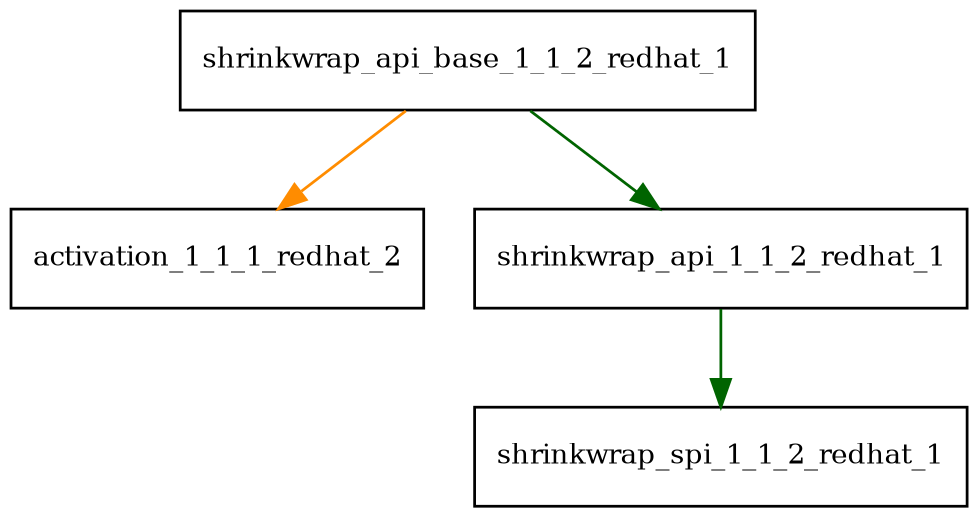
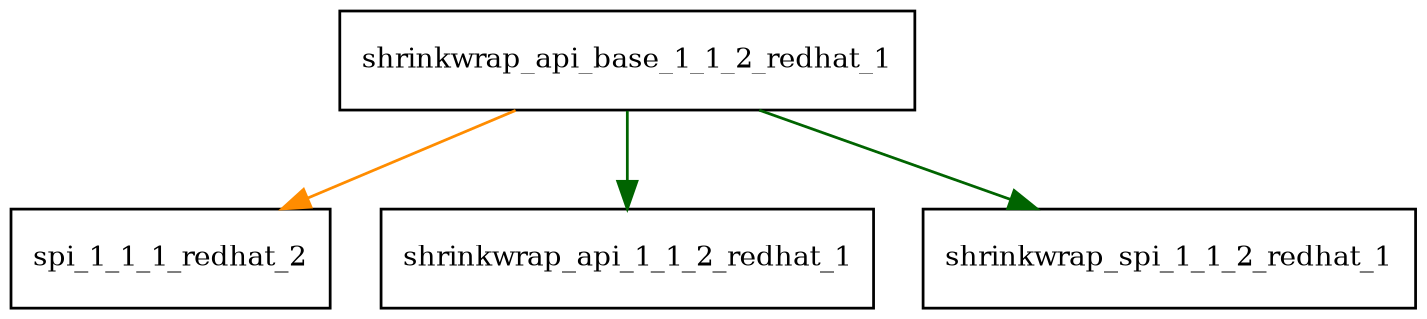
node "activation_1_1_1_redhat_2": label "activation_1_1_1_redhat_2" -> "spi_1_1_1_redhat_2"
edge "shrinkwrap_api_1_1_2_redhat_1" -> "shrinkwrap_spi_1_1_2_redhat_1": now "shrinkwrap_api_base_1_1_2_redhat_1" -> "shrinkwrap_spi_1_1_2_redhat_1"
